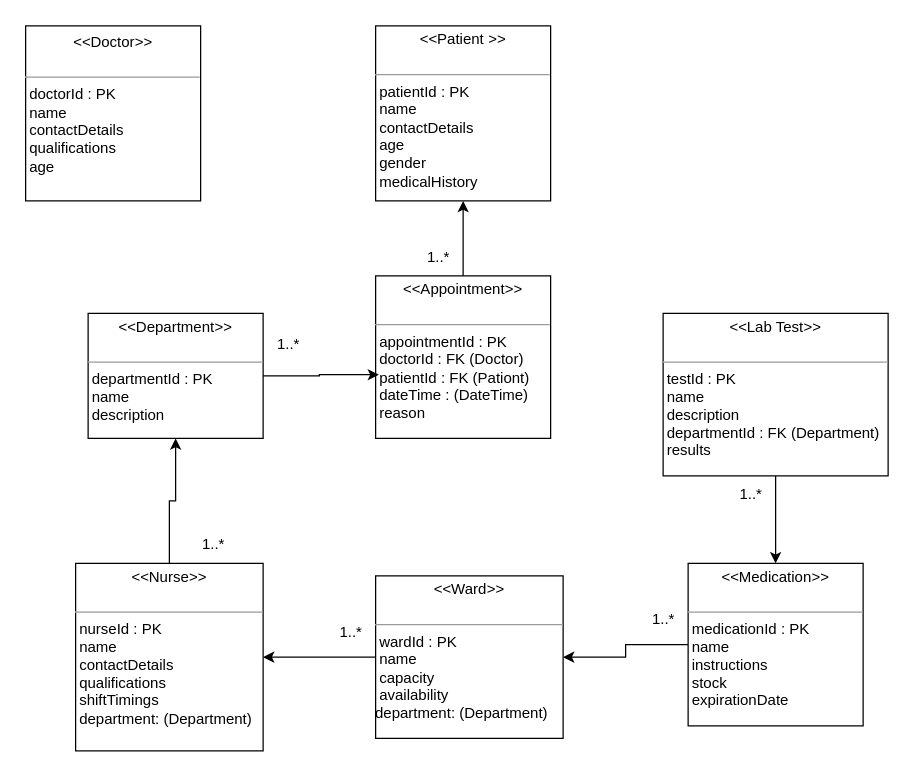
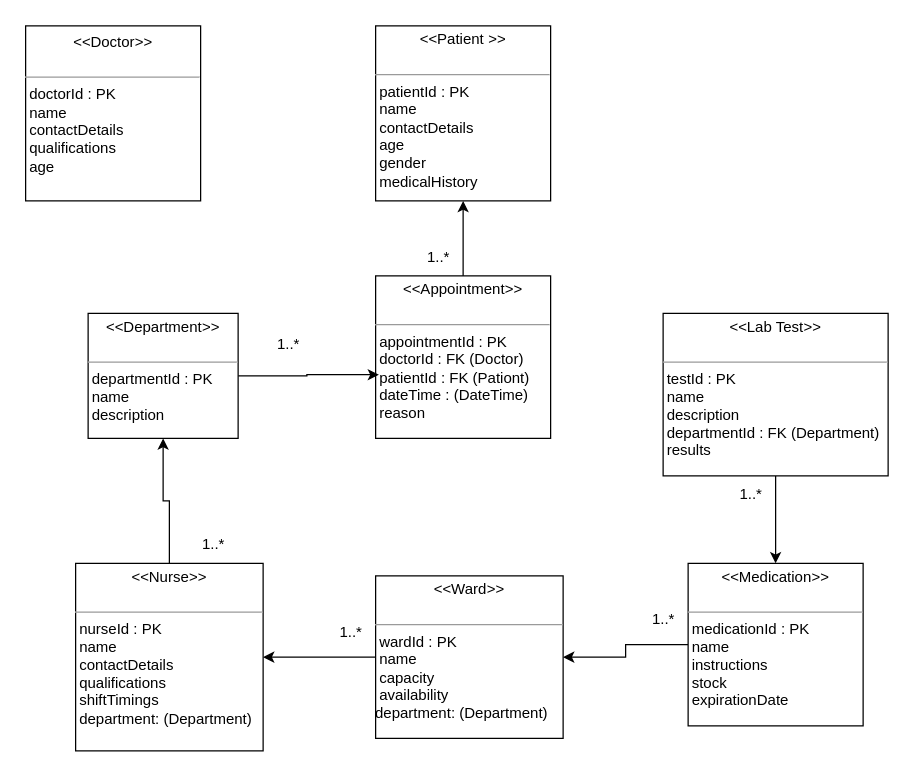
node "<<Department>> departmentId : PK name description": size 175x125 -> 150x125
